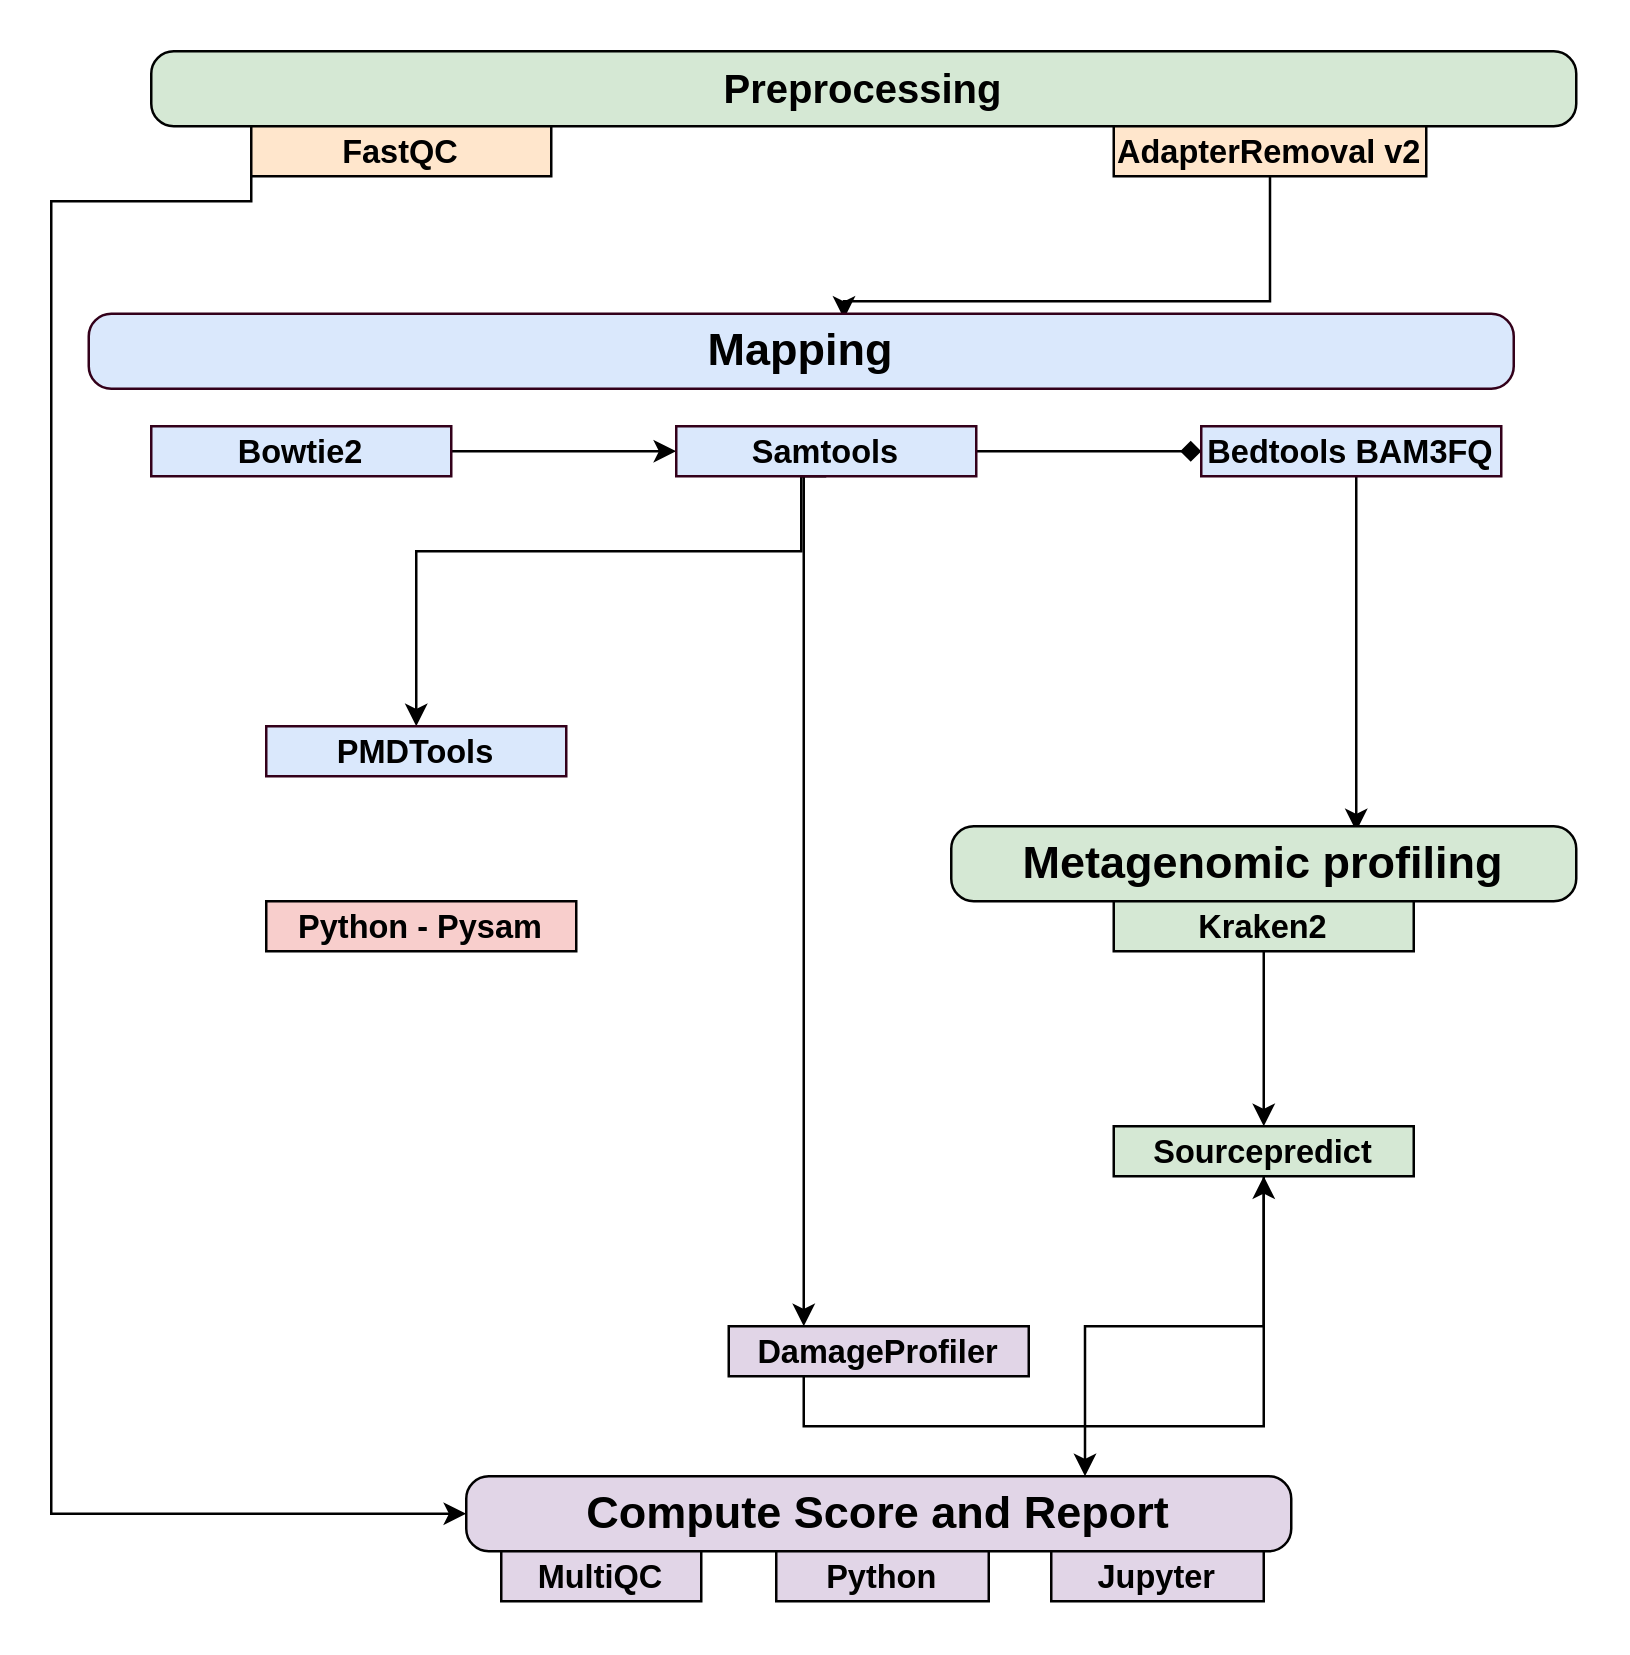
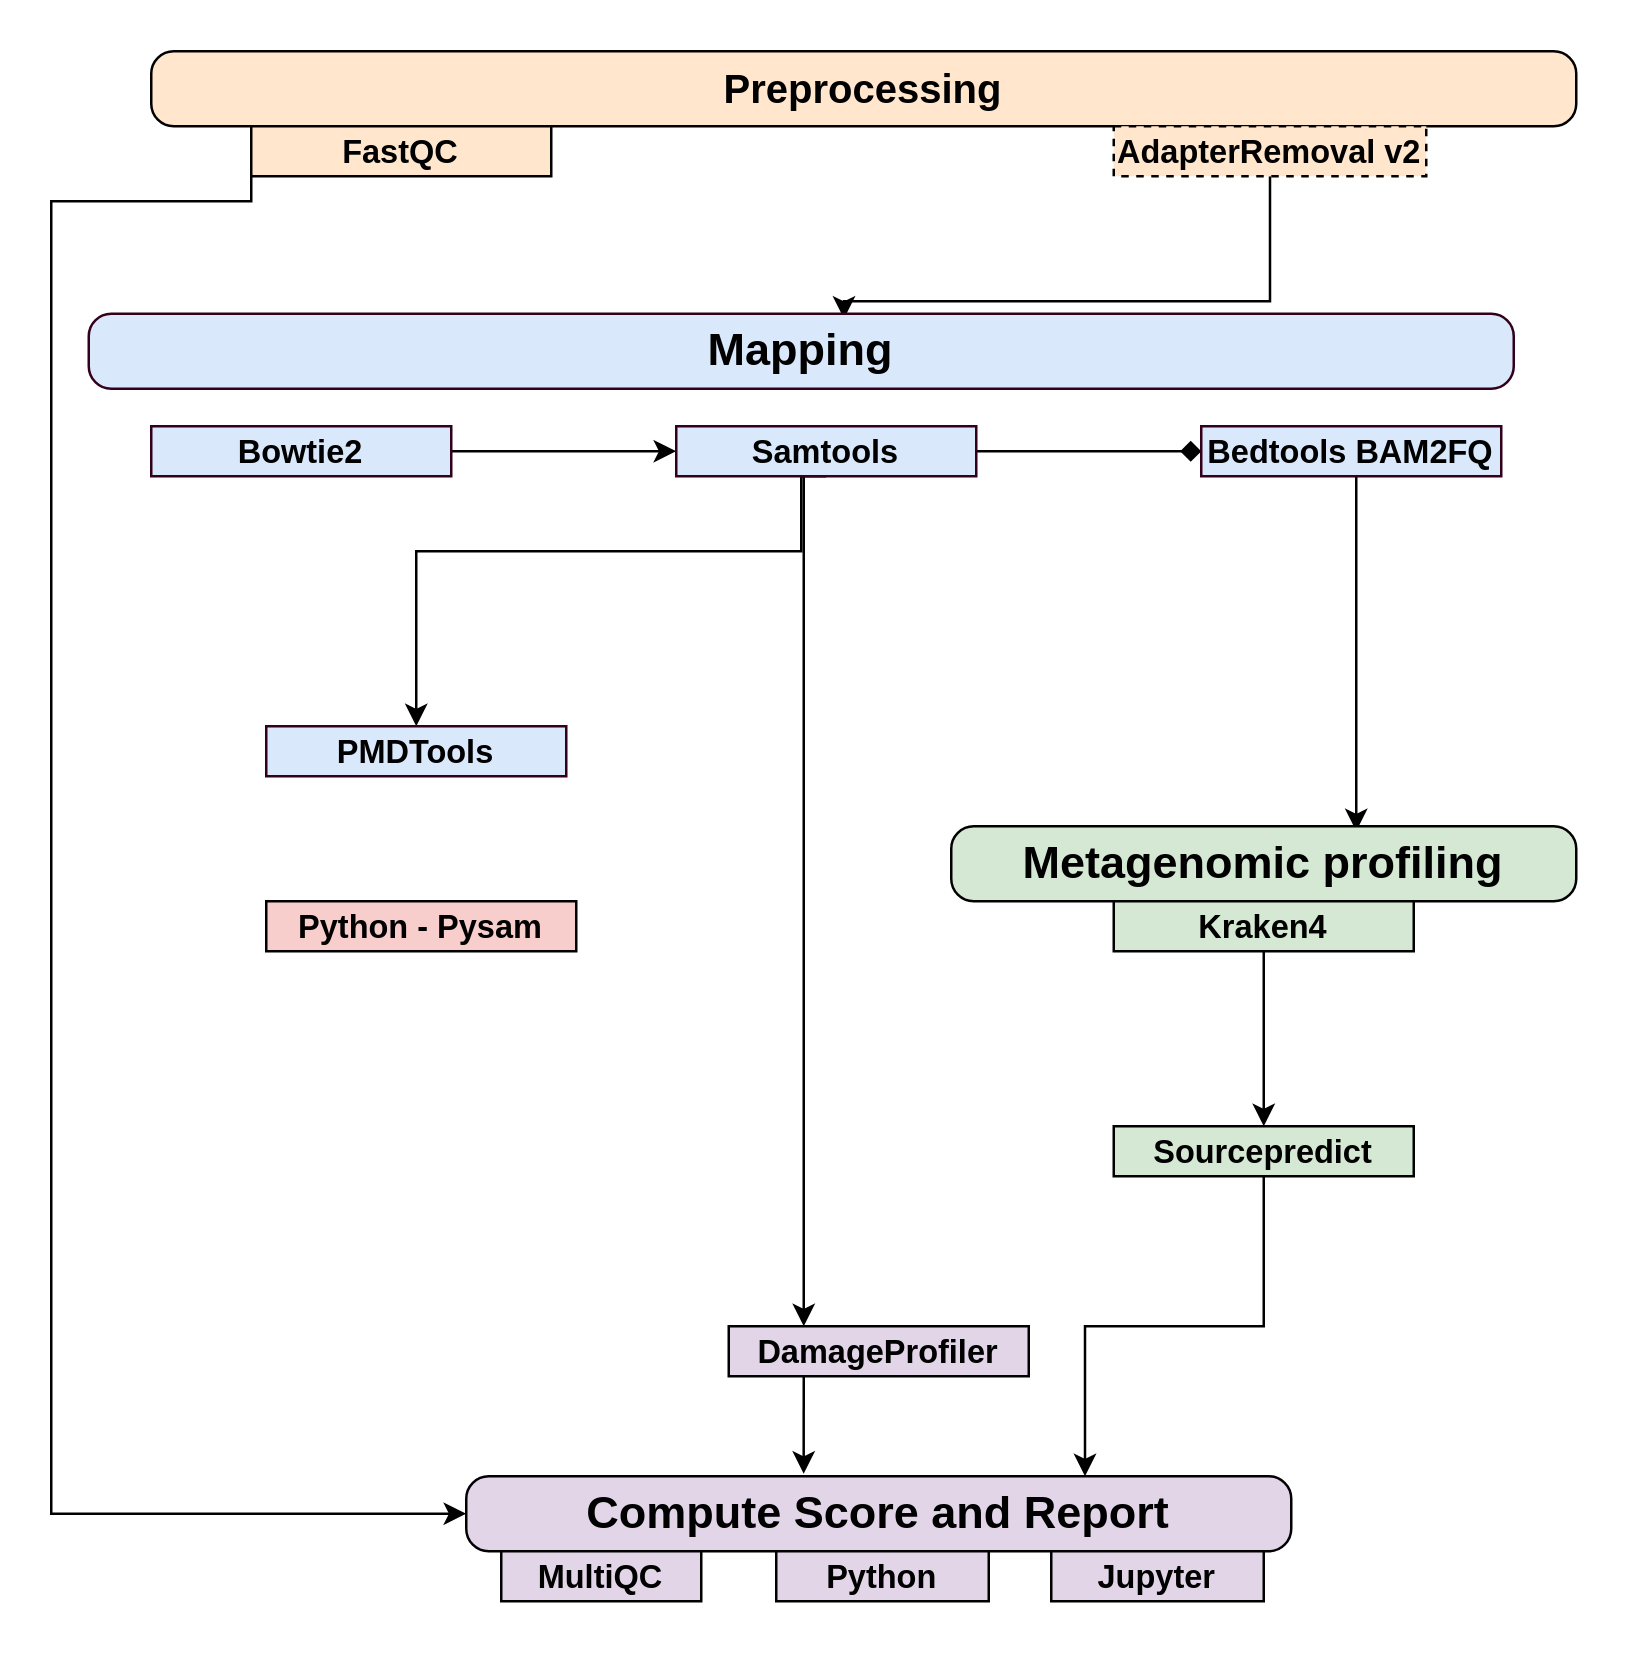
node "Preprocessing": fillcolor #d5e8d4 -> #ffe6cc
node "AdapterRemoval v2": style solid -> dashed
node "Bedtools BAM3FQ": label "Bedtools BAM3FQ" -> "Bedtools BAM2FQ"
node "Kraken2": label "Kraken2" -> "Kraken4"
edge "DamageProfiler" -> "Sourcepredict": now "DamageProfiler" -> "Compute Score and Report"
